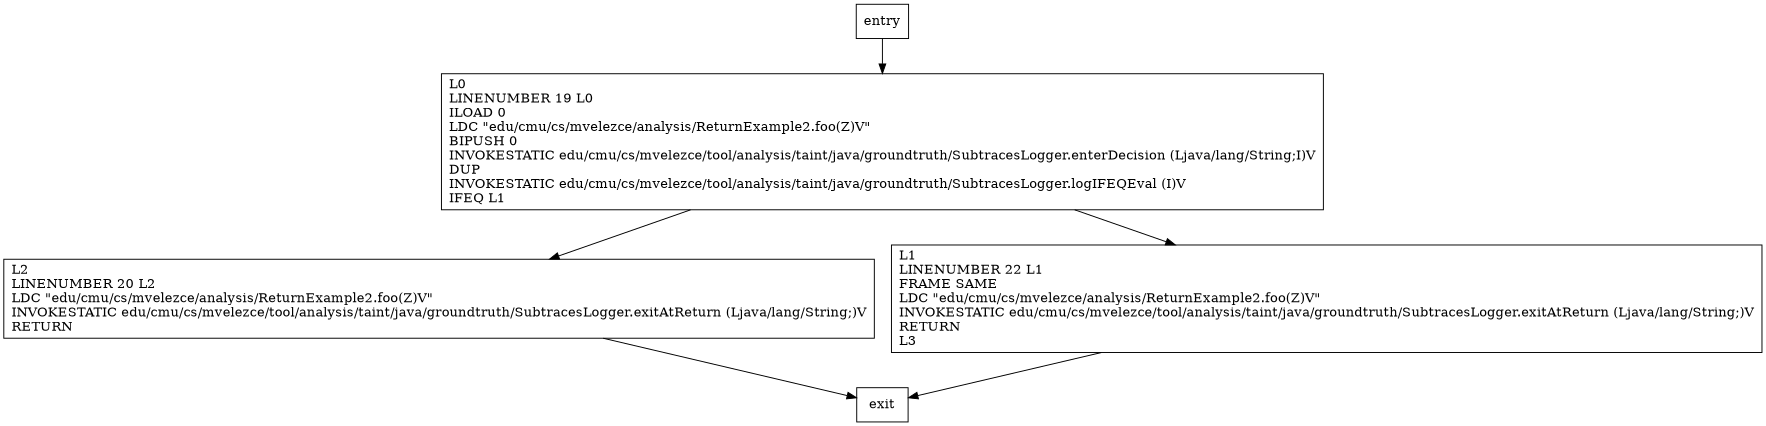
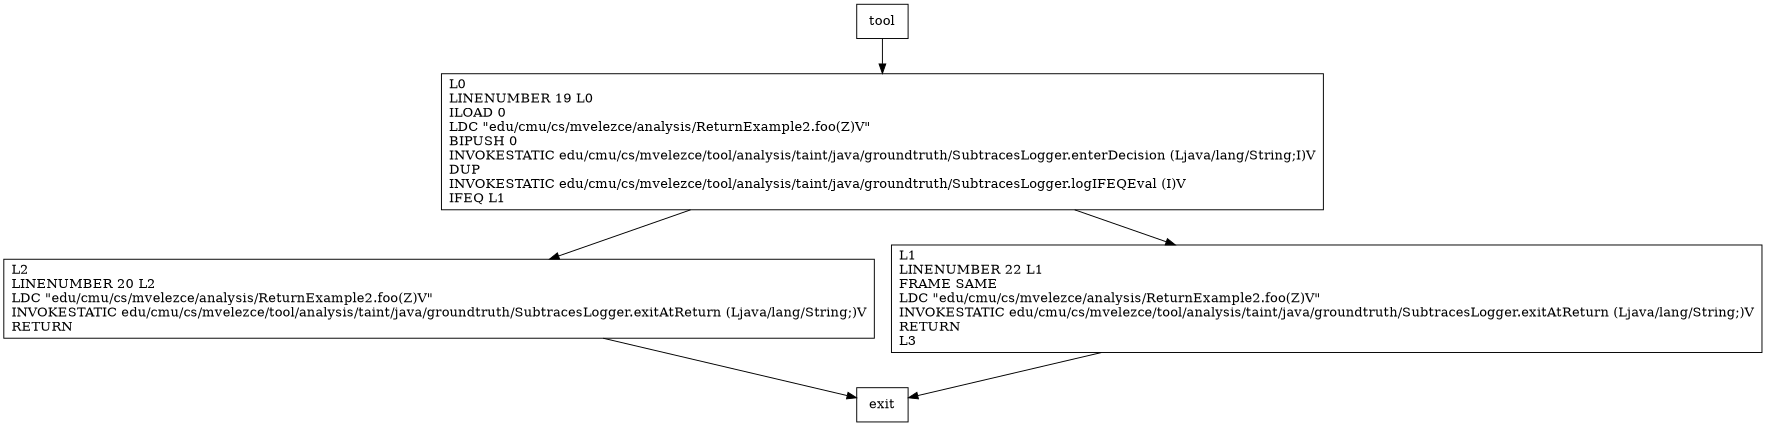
node "entry": label "entry" -> "tool"
